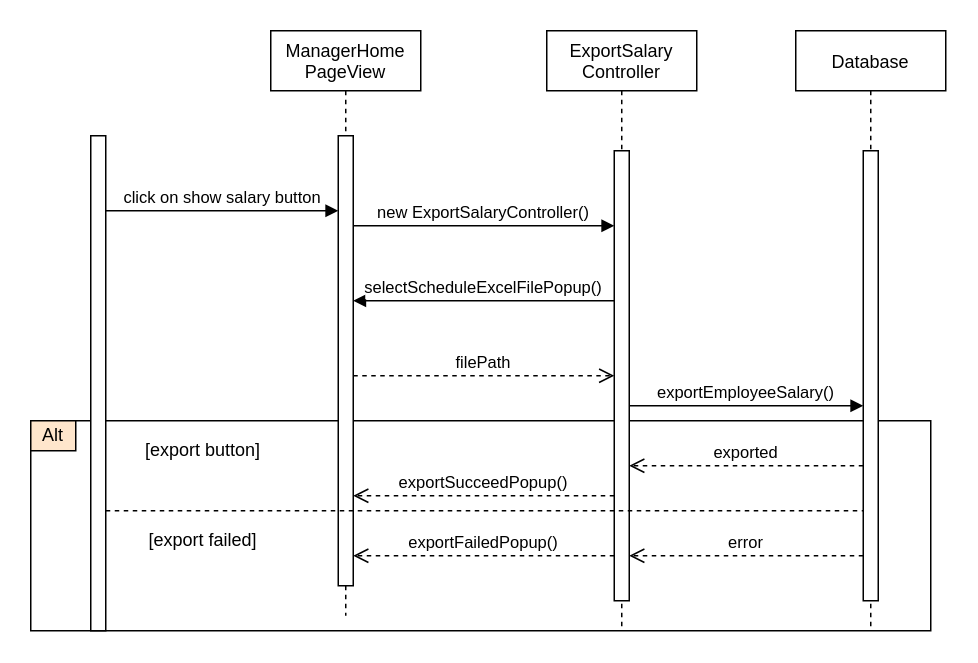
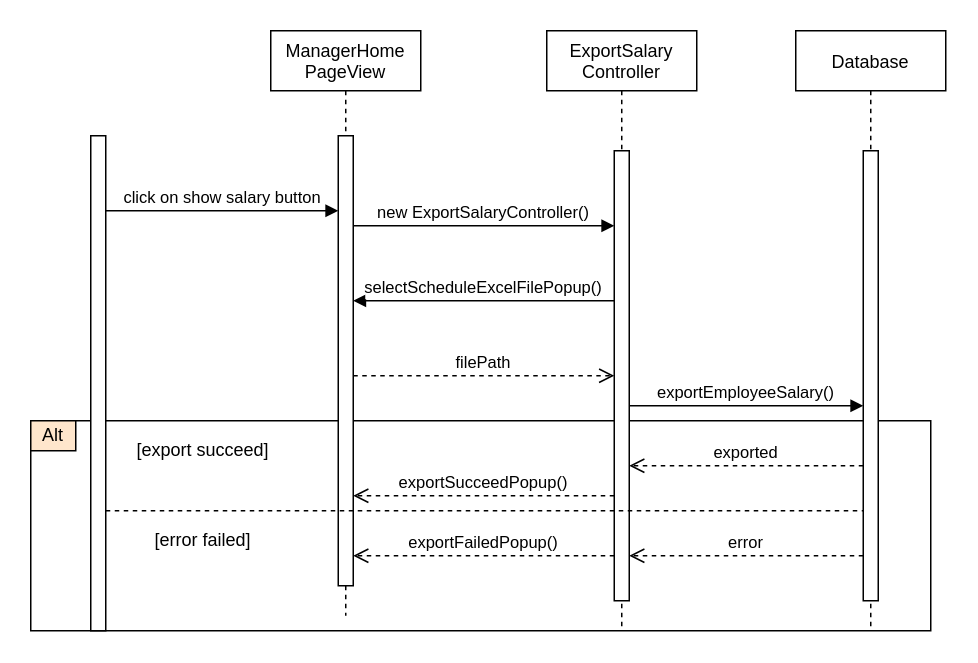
node "[export button]": label "[export button]" -> "[export succeed]"
node "[export failed]": label "[export failed]" -> "[error failed]"
